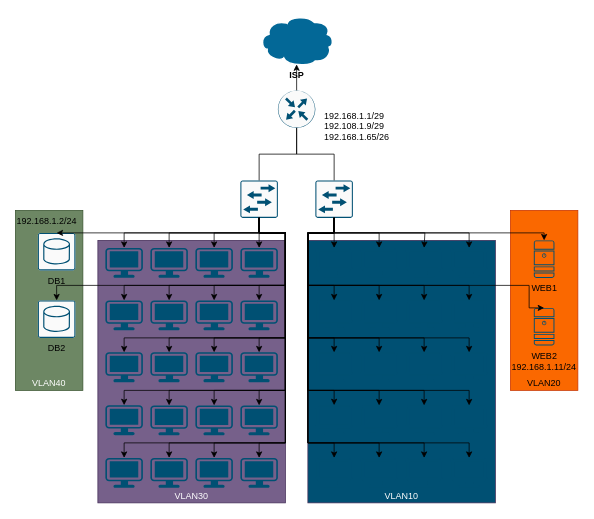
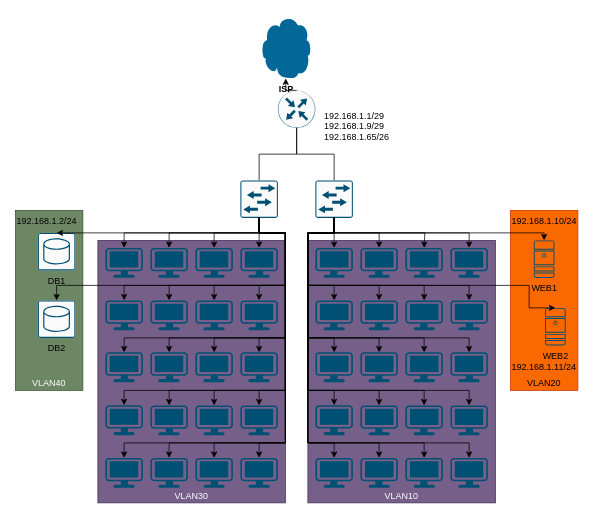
node "ISP": size 74x50 -> 53x64
node "192.168.1.1/29 192.108.1.9/29 192.168.1.65/26": label "192.168.1.1/29 192.108.1.9/29 192.168.1.65/26" -> "192.168.1.1/29 192.168.1.9/29 192.168.1.65/26"
node "192.168.1.10/24": added
node "WEB2": moved (544, 327) -> (555, 327)
node "VLAN10": fillcolor #005073 -> #76608a
